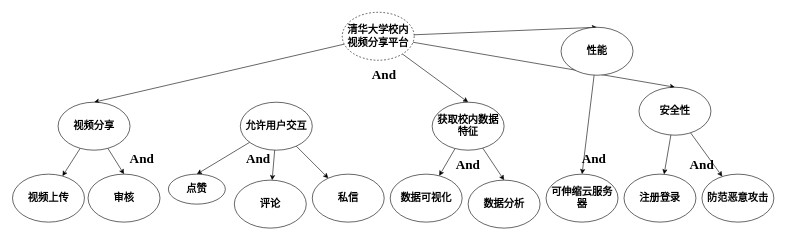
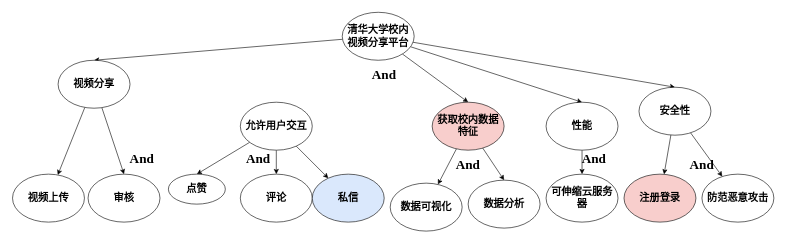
node "清华大学校内视频分享平台": style dashed -> solid
node "性能": moved (597, 51) -> (582, 126)
node "视频分享": moved (94, 126) -> (94, 84)
node "获取校内数据特征": fillcolor #ffffff -> #f8cecc
node "私信": fillcolor #ffffff -> #dae8fc
node "数据可视化": moved (426, 198) -> (426, 207)
node "注册登录": fillcolor #ffffff -> #f8cecc
node "评论": moved (270, 204) -> (276, 198)
